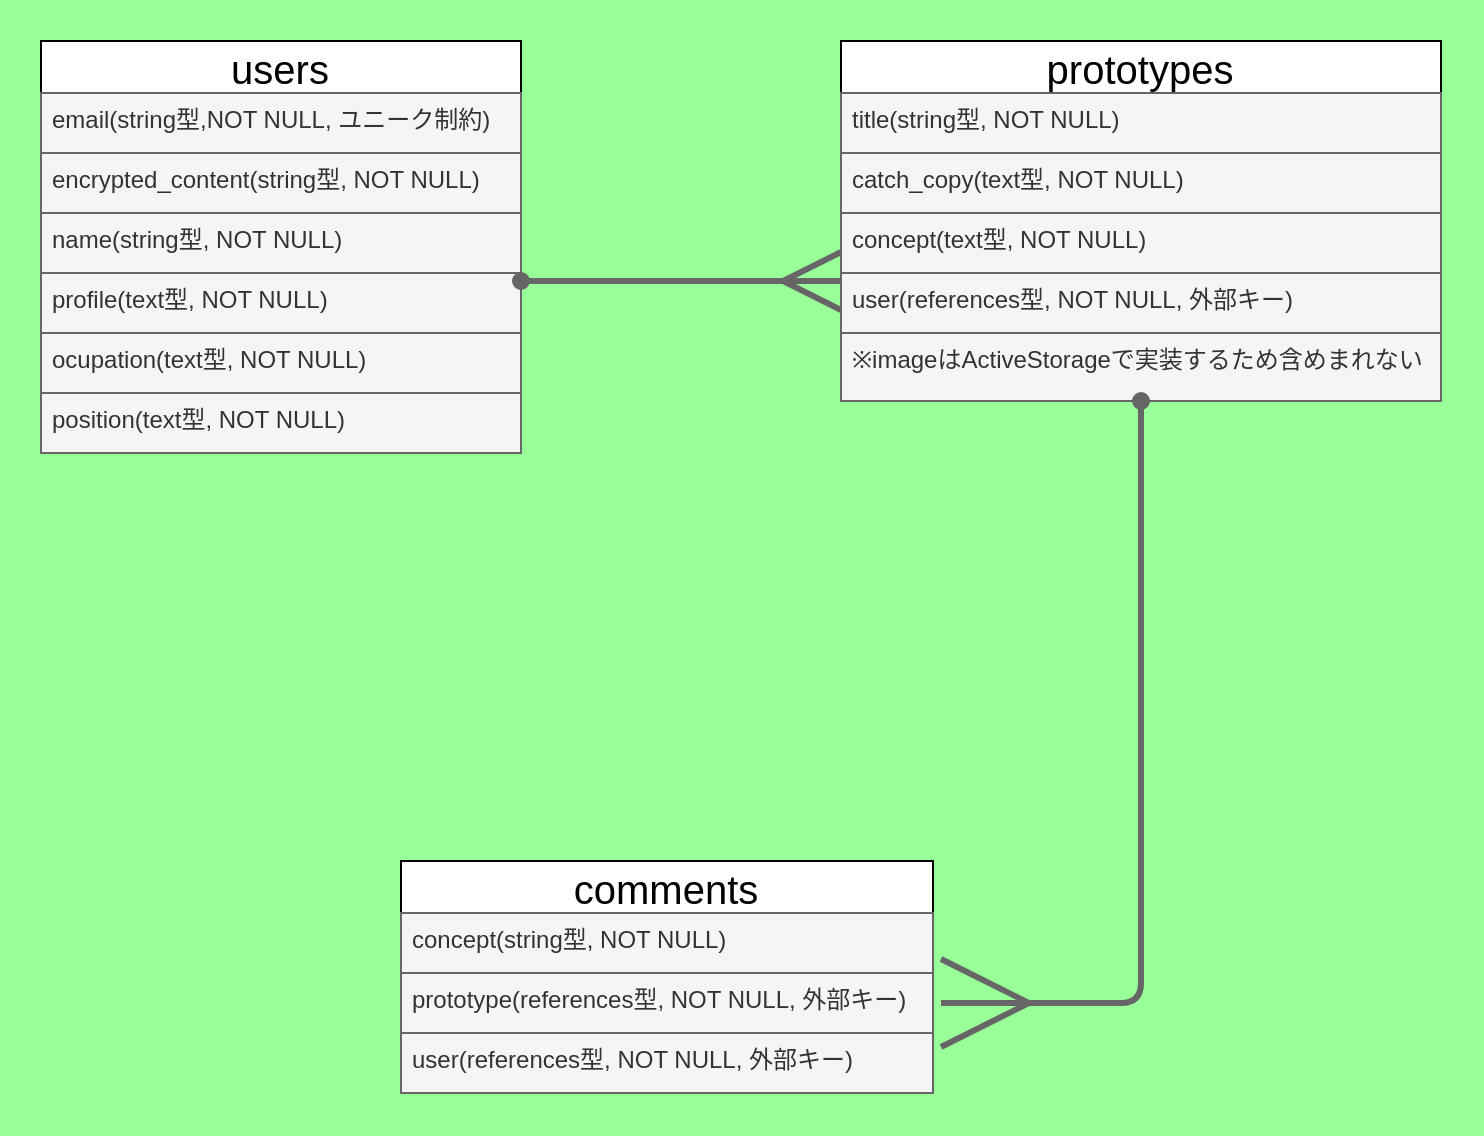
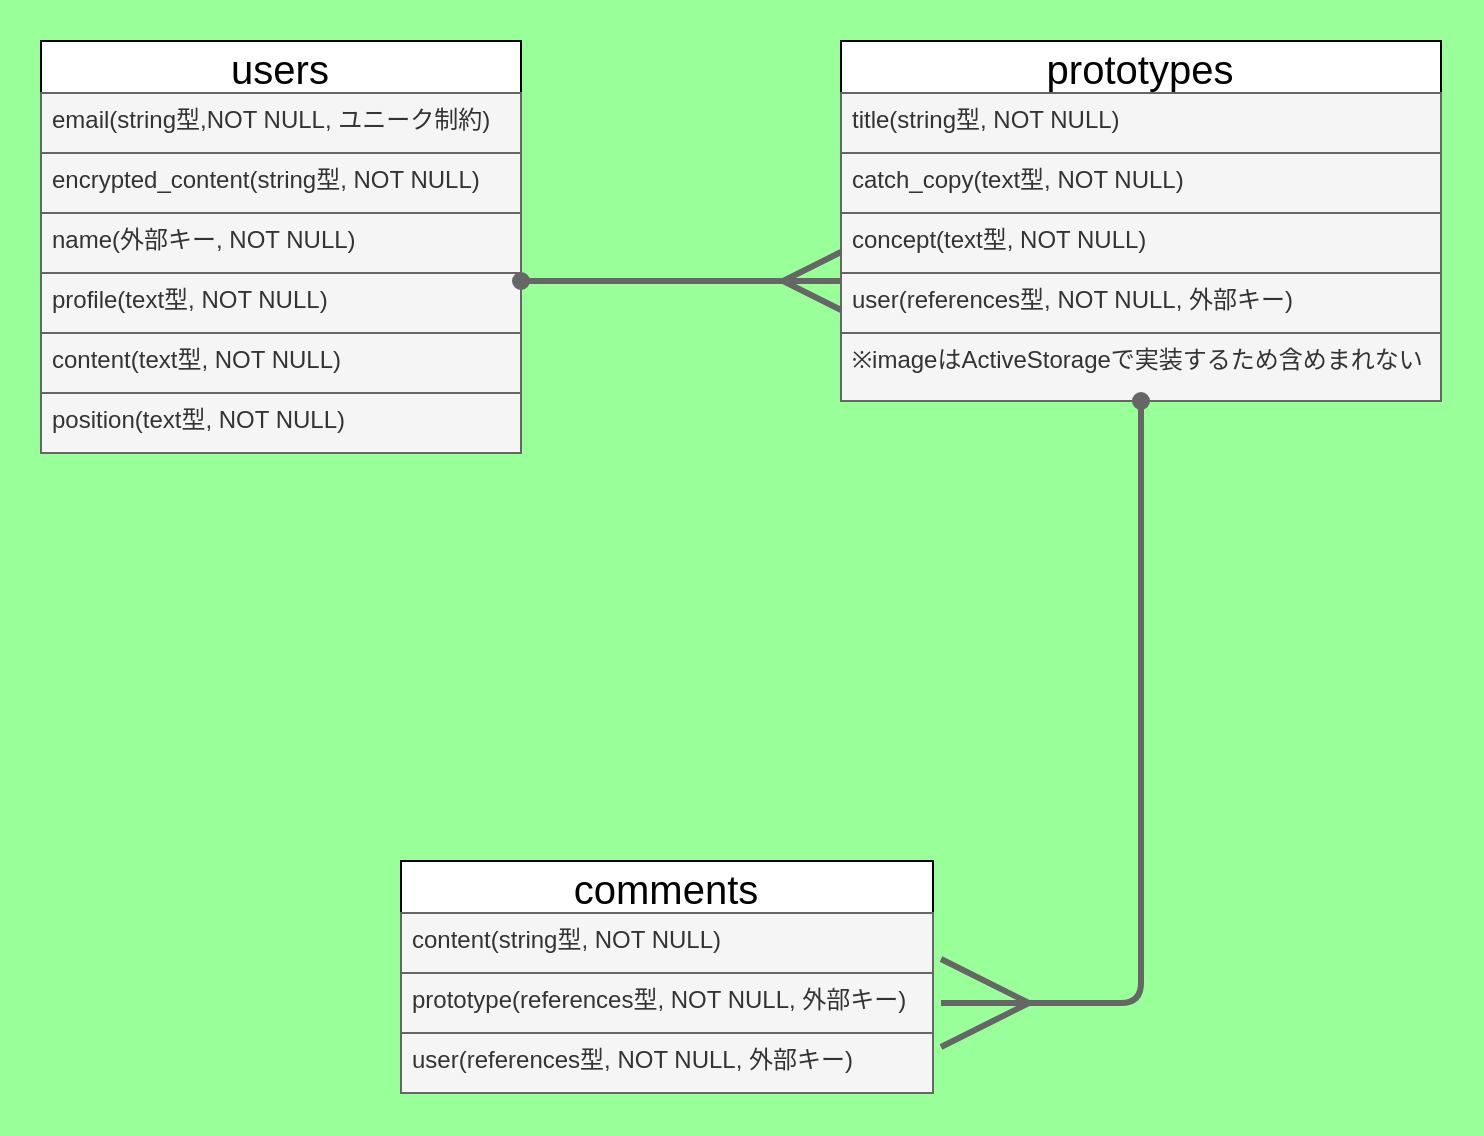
node "name(string型, NOT NULL)": label "name(string型, NOT NULL)" -> "name(外部キー, NOT NULL)"
node "ocupation(text型, NOT NULL)": label "ocupation(text型, NOT NULL)" -> "content(text型, NOT NULL)"
node "concept(string型, NOT NULL)": label "concept(string型, NOT NULL)" -> "content(string型, NOT NULL)"
